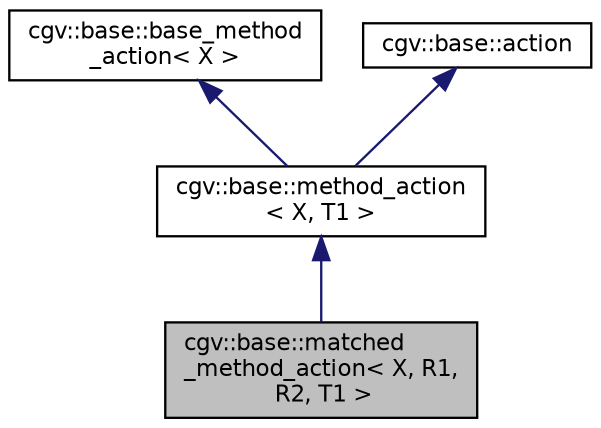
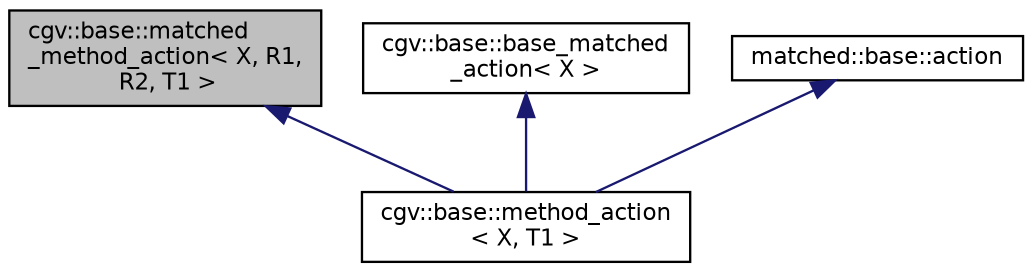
node "cgv::base::base_method _action< X >": label "cgv::base::base_method _action< X >" -> "cgv::base::base_matched _action< X >"
node "cgv::base::action": label "cgv::base::action" -> "matched::base::action"
edge "cgv::base::matched _method_action< X, R1, R2, T1 >" -> "cgv::base::method_action < X, T1 >": reversed
